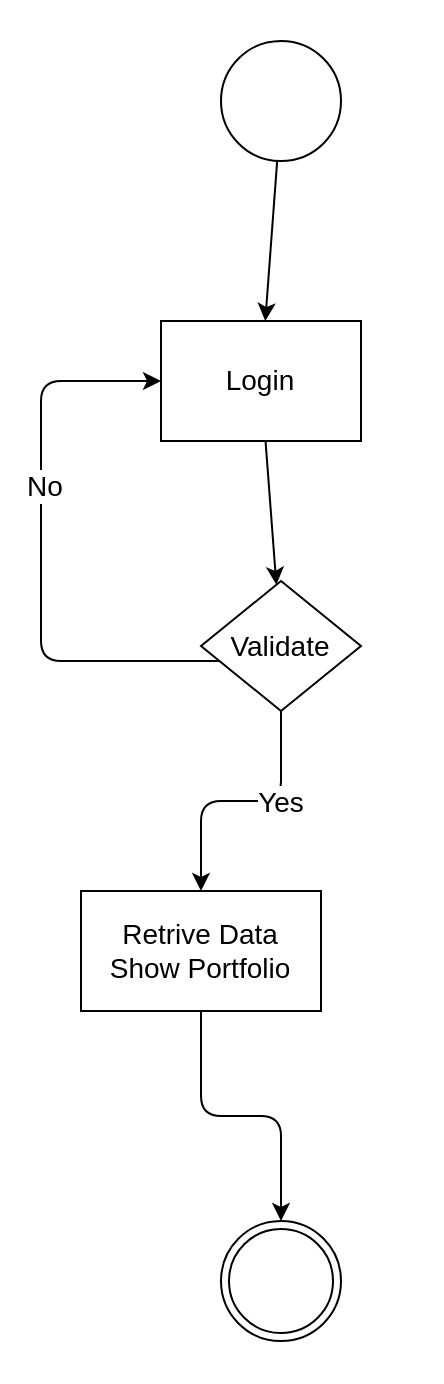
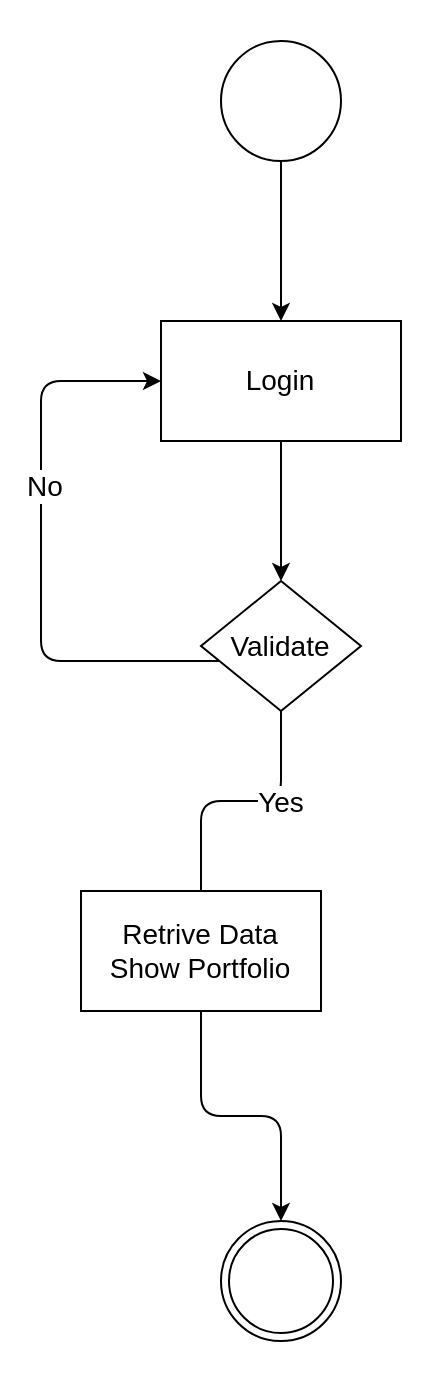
node "Login": size 200x120 -> 240x120
edge "Validate" -> "Retrive DataShow Portfolio": arrowhead classic -> none
